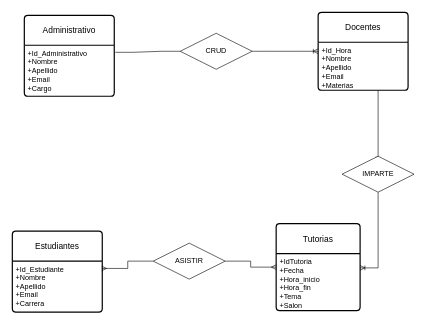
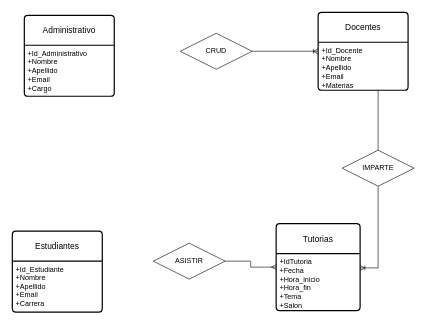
edge "CRUD" -- "+Id_Administrativo +Nombre +Apellido +Email +Cargo": removed
node "+Id_Hora +Nombre +Apellido +Email +Materias": label "+Id_Hora +Nombre +Apellido +Email +Materias" -> "+Id_Docente +Nombre +Apellido +Email +Materias"
node "IMPARTE": moved (378, 174) -> (378, 168)
edge "ASISTIR" -> "+Id_Estudiante +Nombre +Apellido +Email +Carrera": removed
